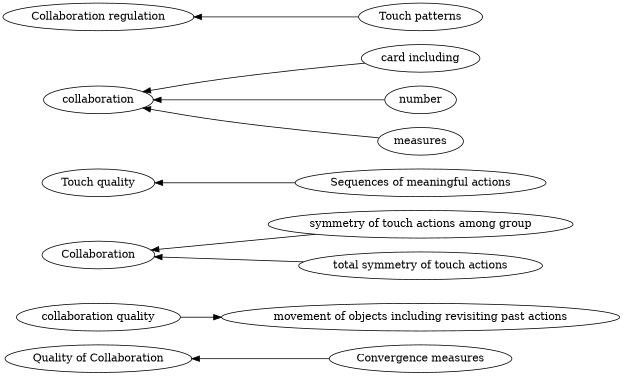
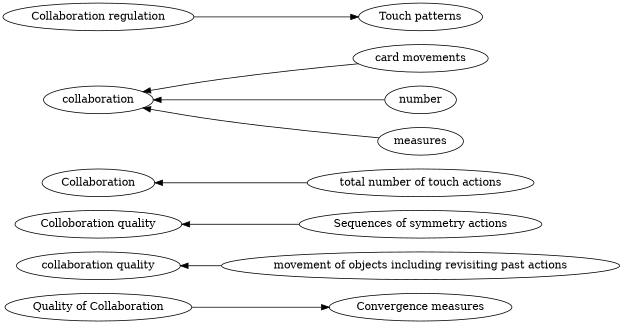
edge "Touch patterns" -> "Collaboration regulation": reversed
node "card including": label "card including" -> "card movements"
node "Touch quality": label "Touch quality" -> "Colloboration quality"
node "Sequences of meaningful actions": label "Sequences of meaningful actions" -> "Sequences of symmetry actions"
node "symmetry of touch actions among group": removed
node "total symmetry of touch actions": label "total symmetry of touch actions" -> "total number of touch actions"
edge "collaboration quality" -> "movement of objects including revisiting past actions": reversed
edge "Convergence measures" -> "Quality of Collaboration": reversed
